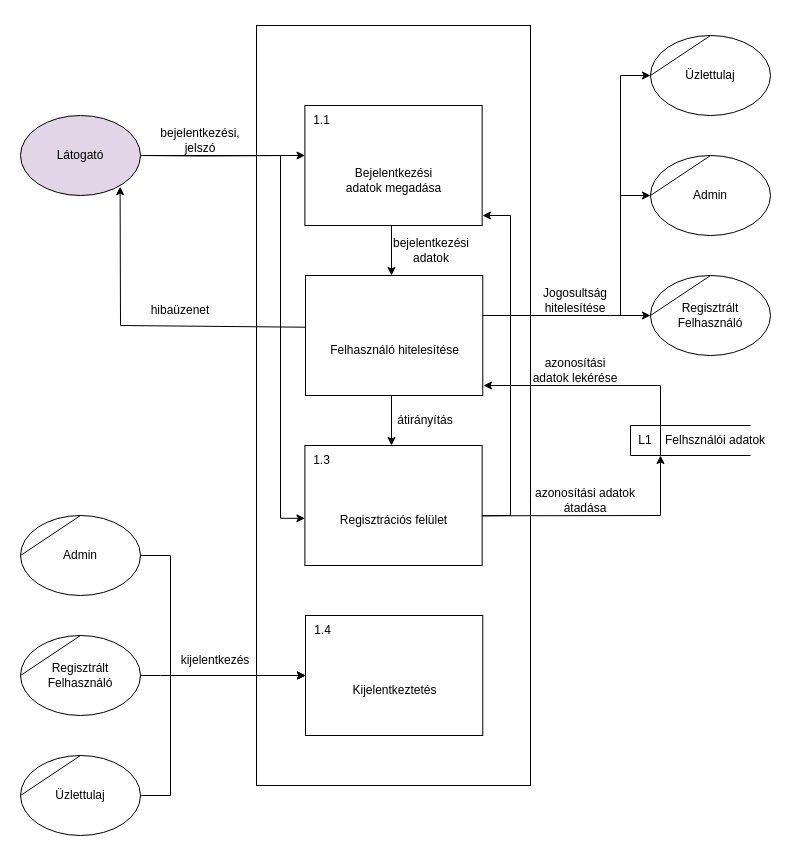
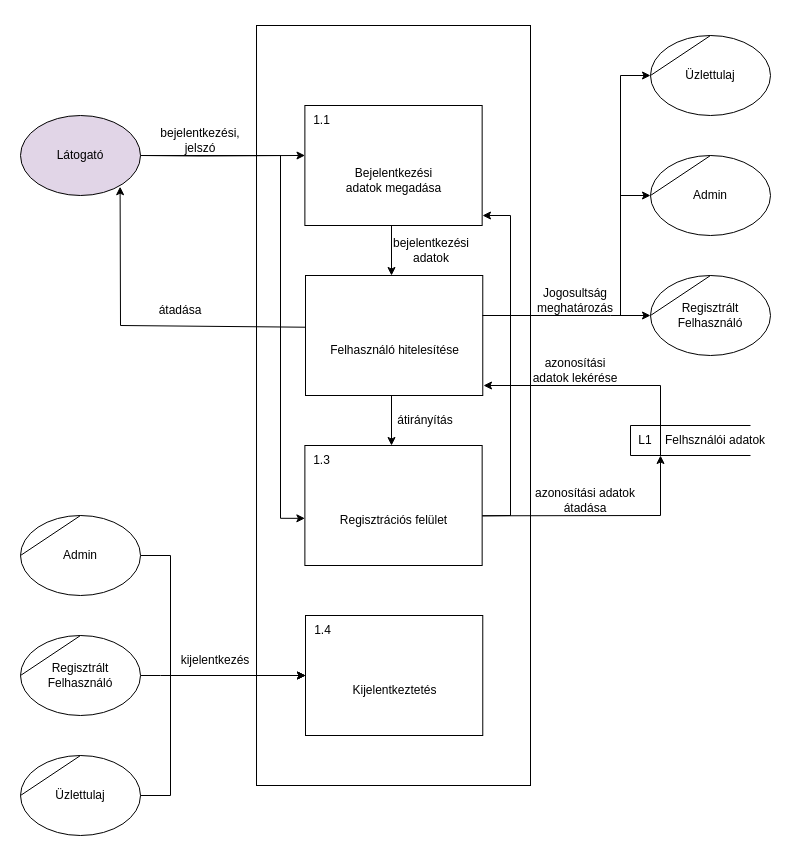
node "Jogosultság hitelesítése": label "Jogosultság hitelesítése" -> "Jogosultság meghatározás"
node "hibaüzenet": label "hibaüzenet" -> "átadása"
